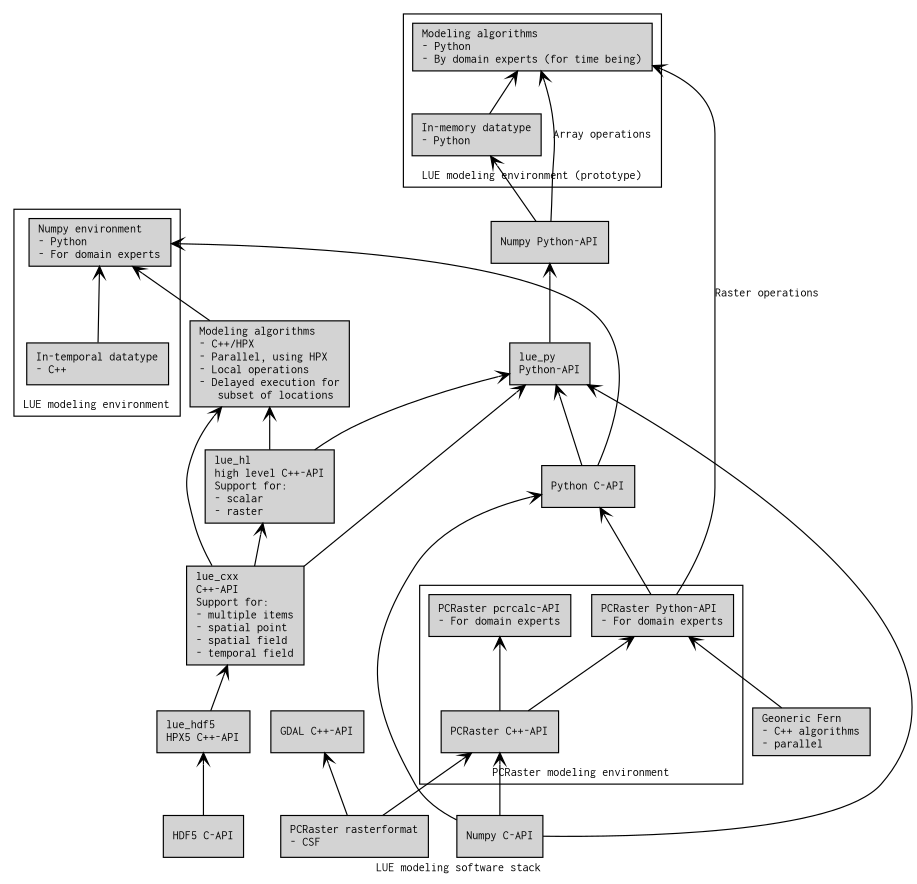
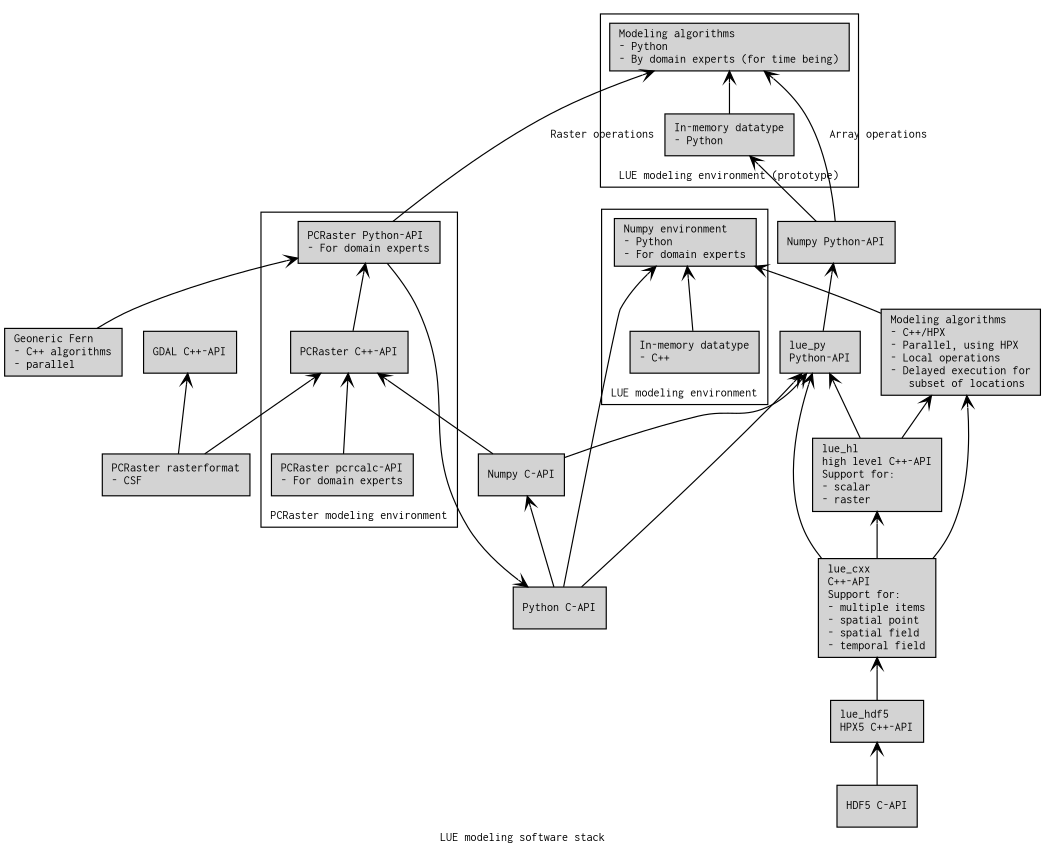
node "In-temporal datatype - C++": label "In-temporal datatype - C++" -> "In-memory datatype - C++"
edge "Numpy C-API" -> "Python C-API": reversed
edge "PCRaster C++-API" -> "PCRaster pcrcalc-API - For domain experts": reversed
